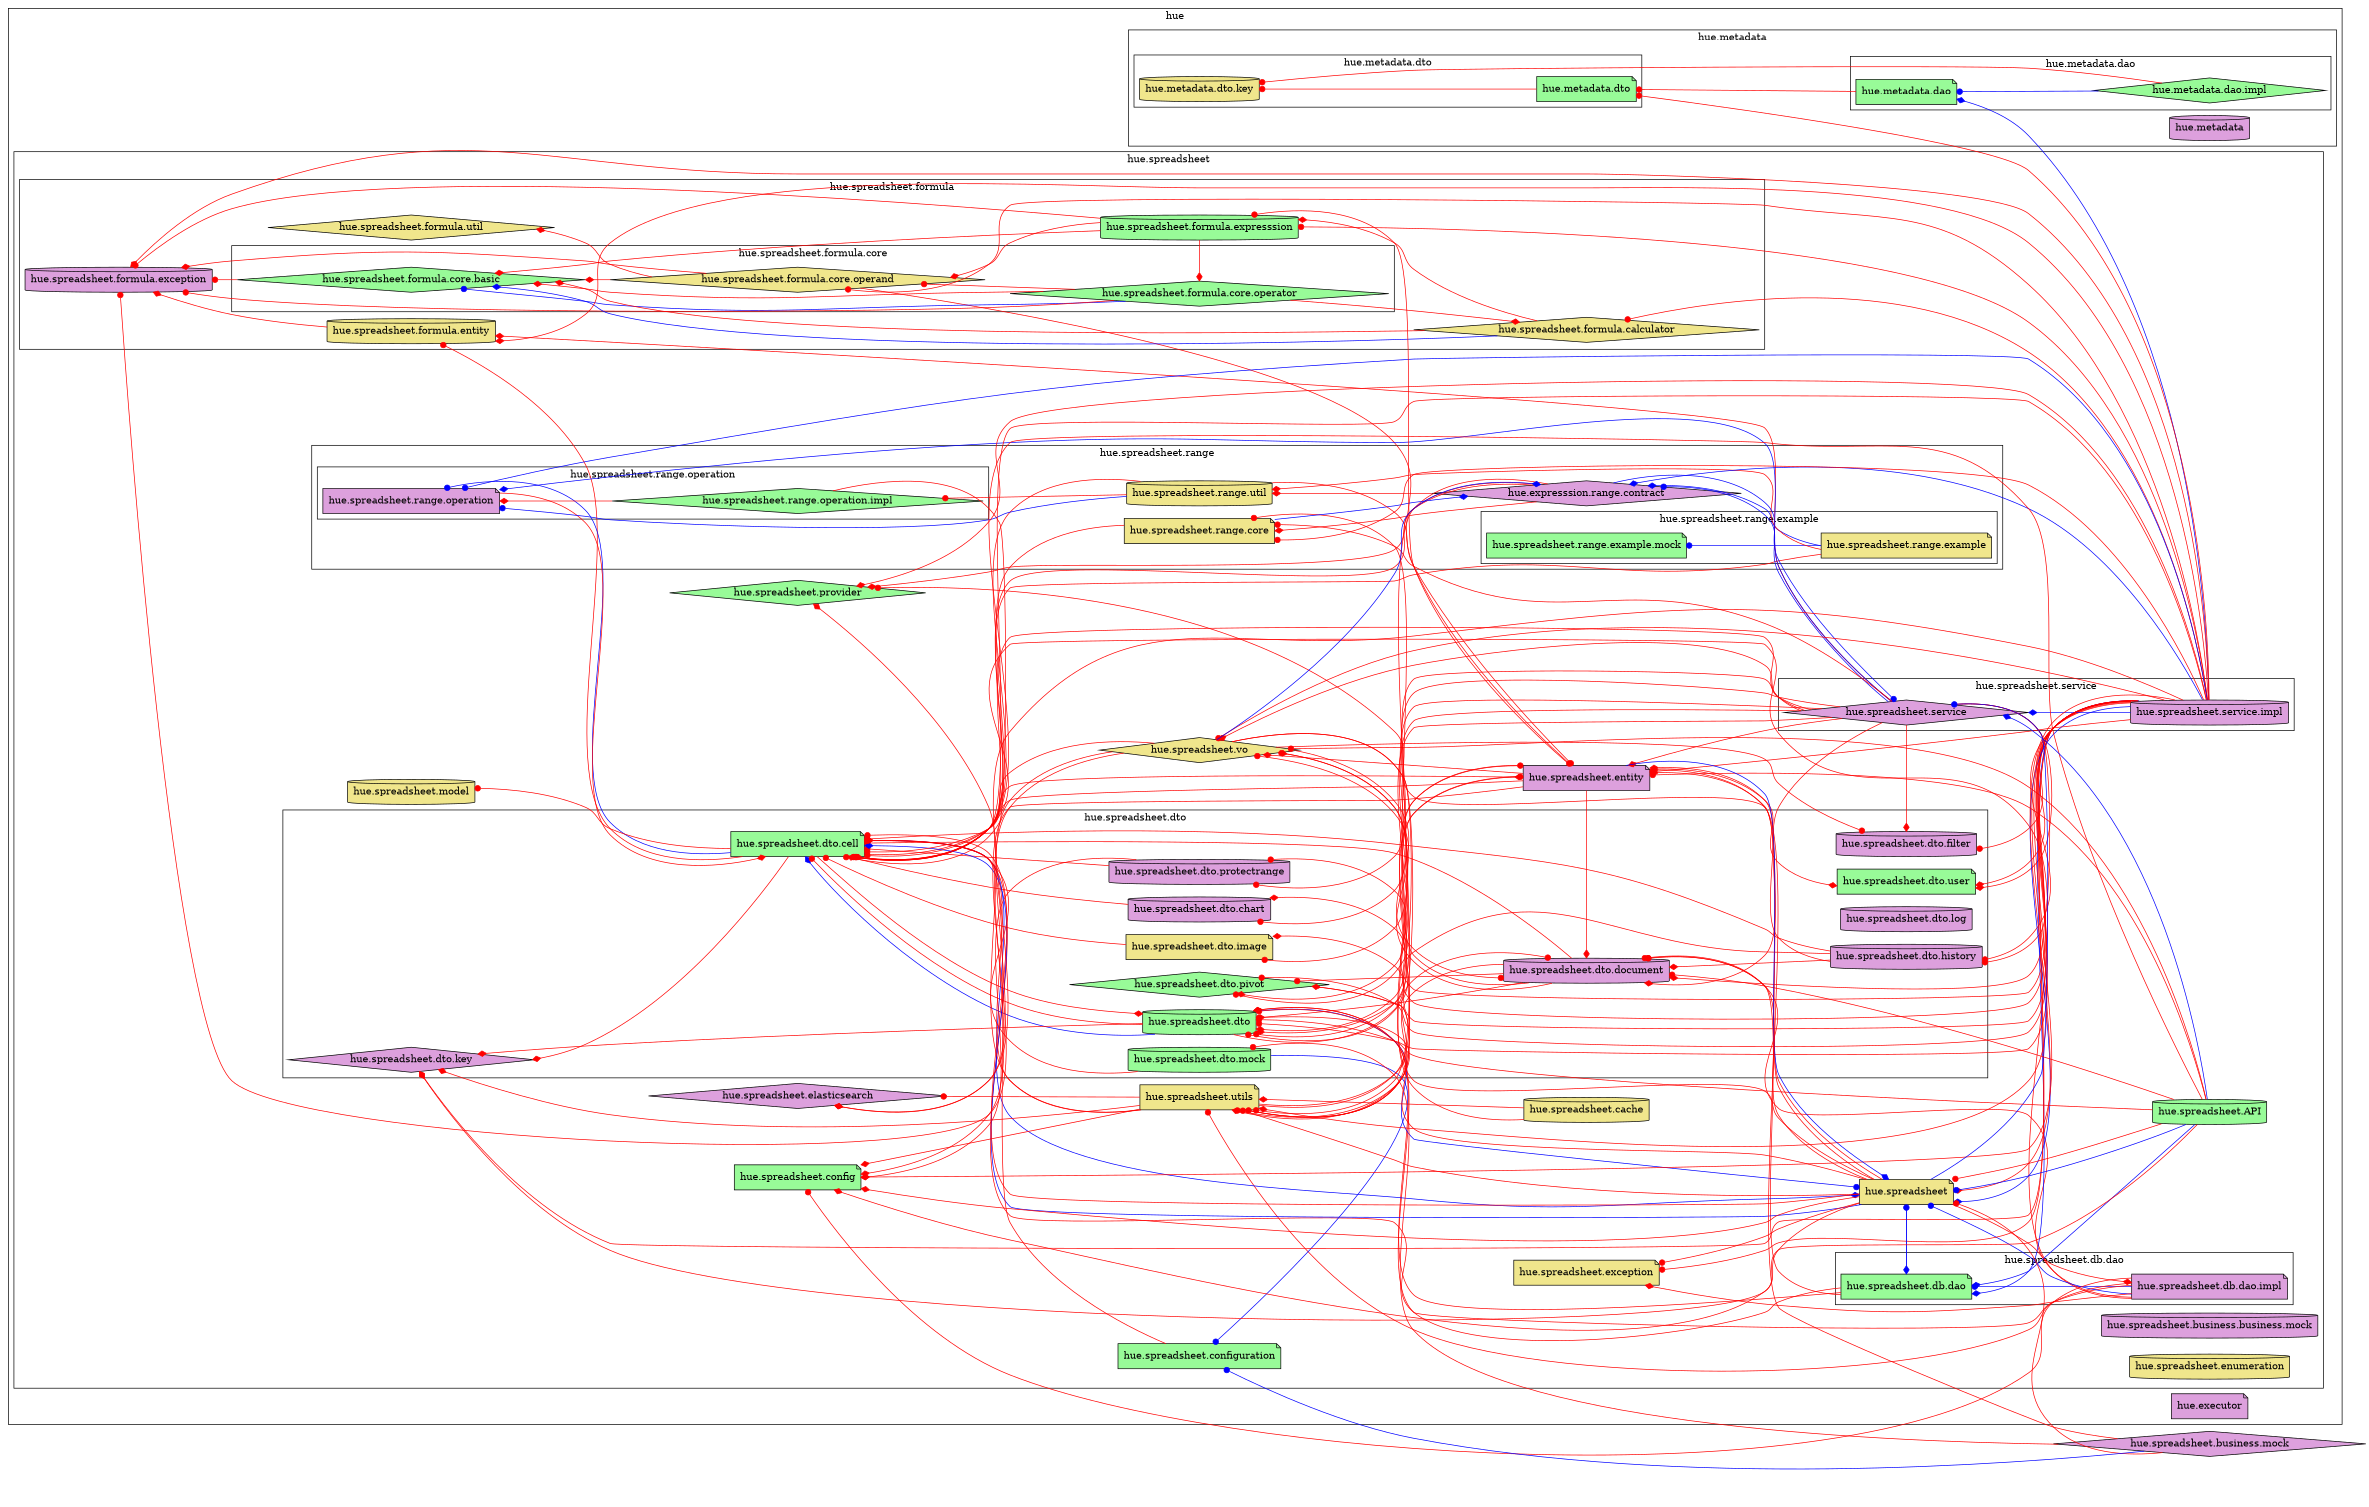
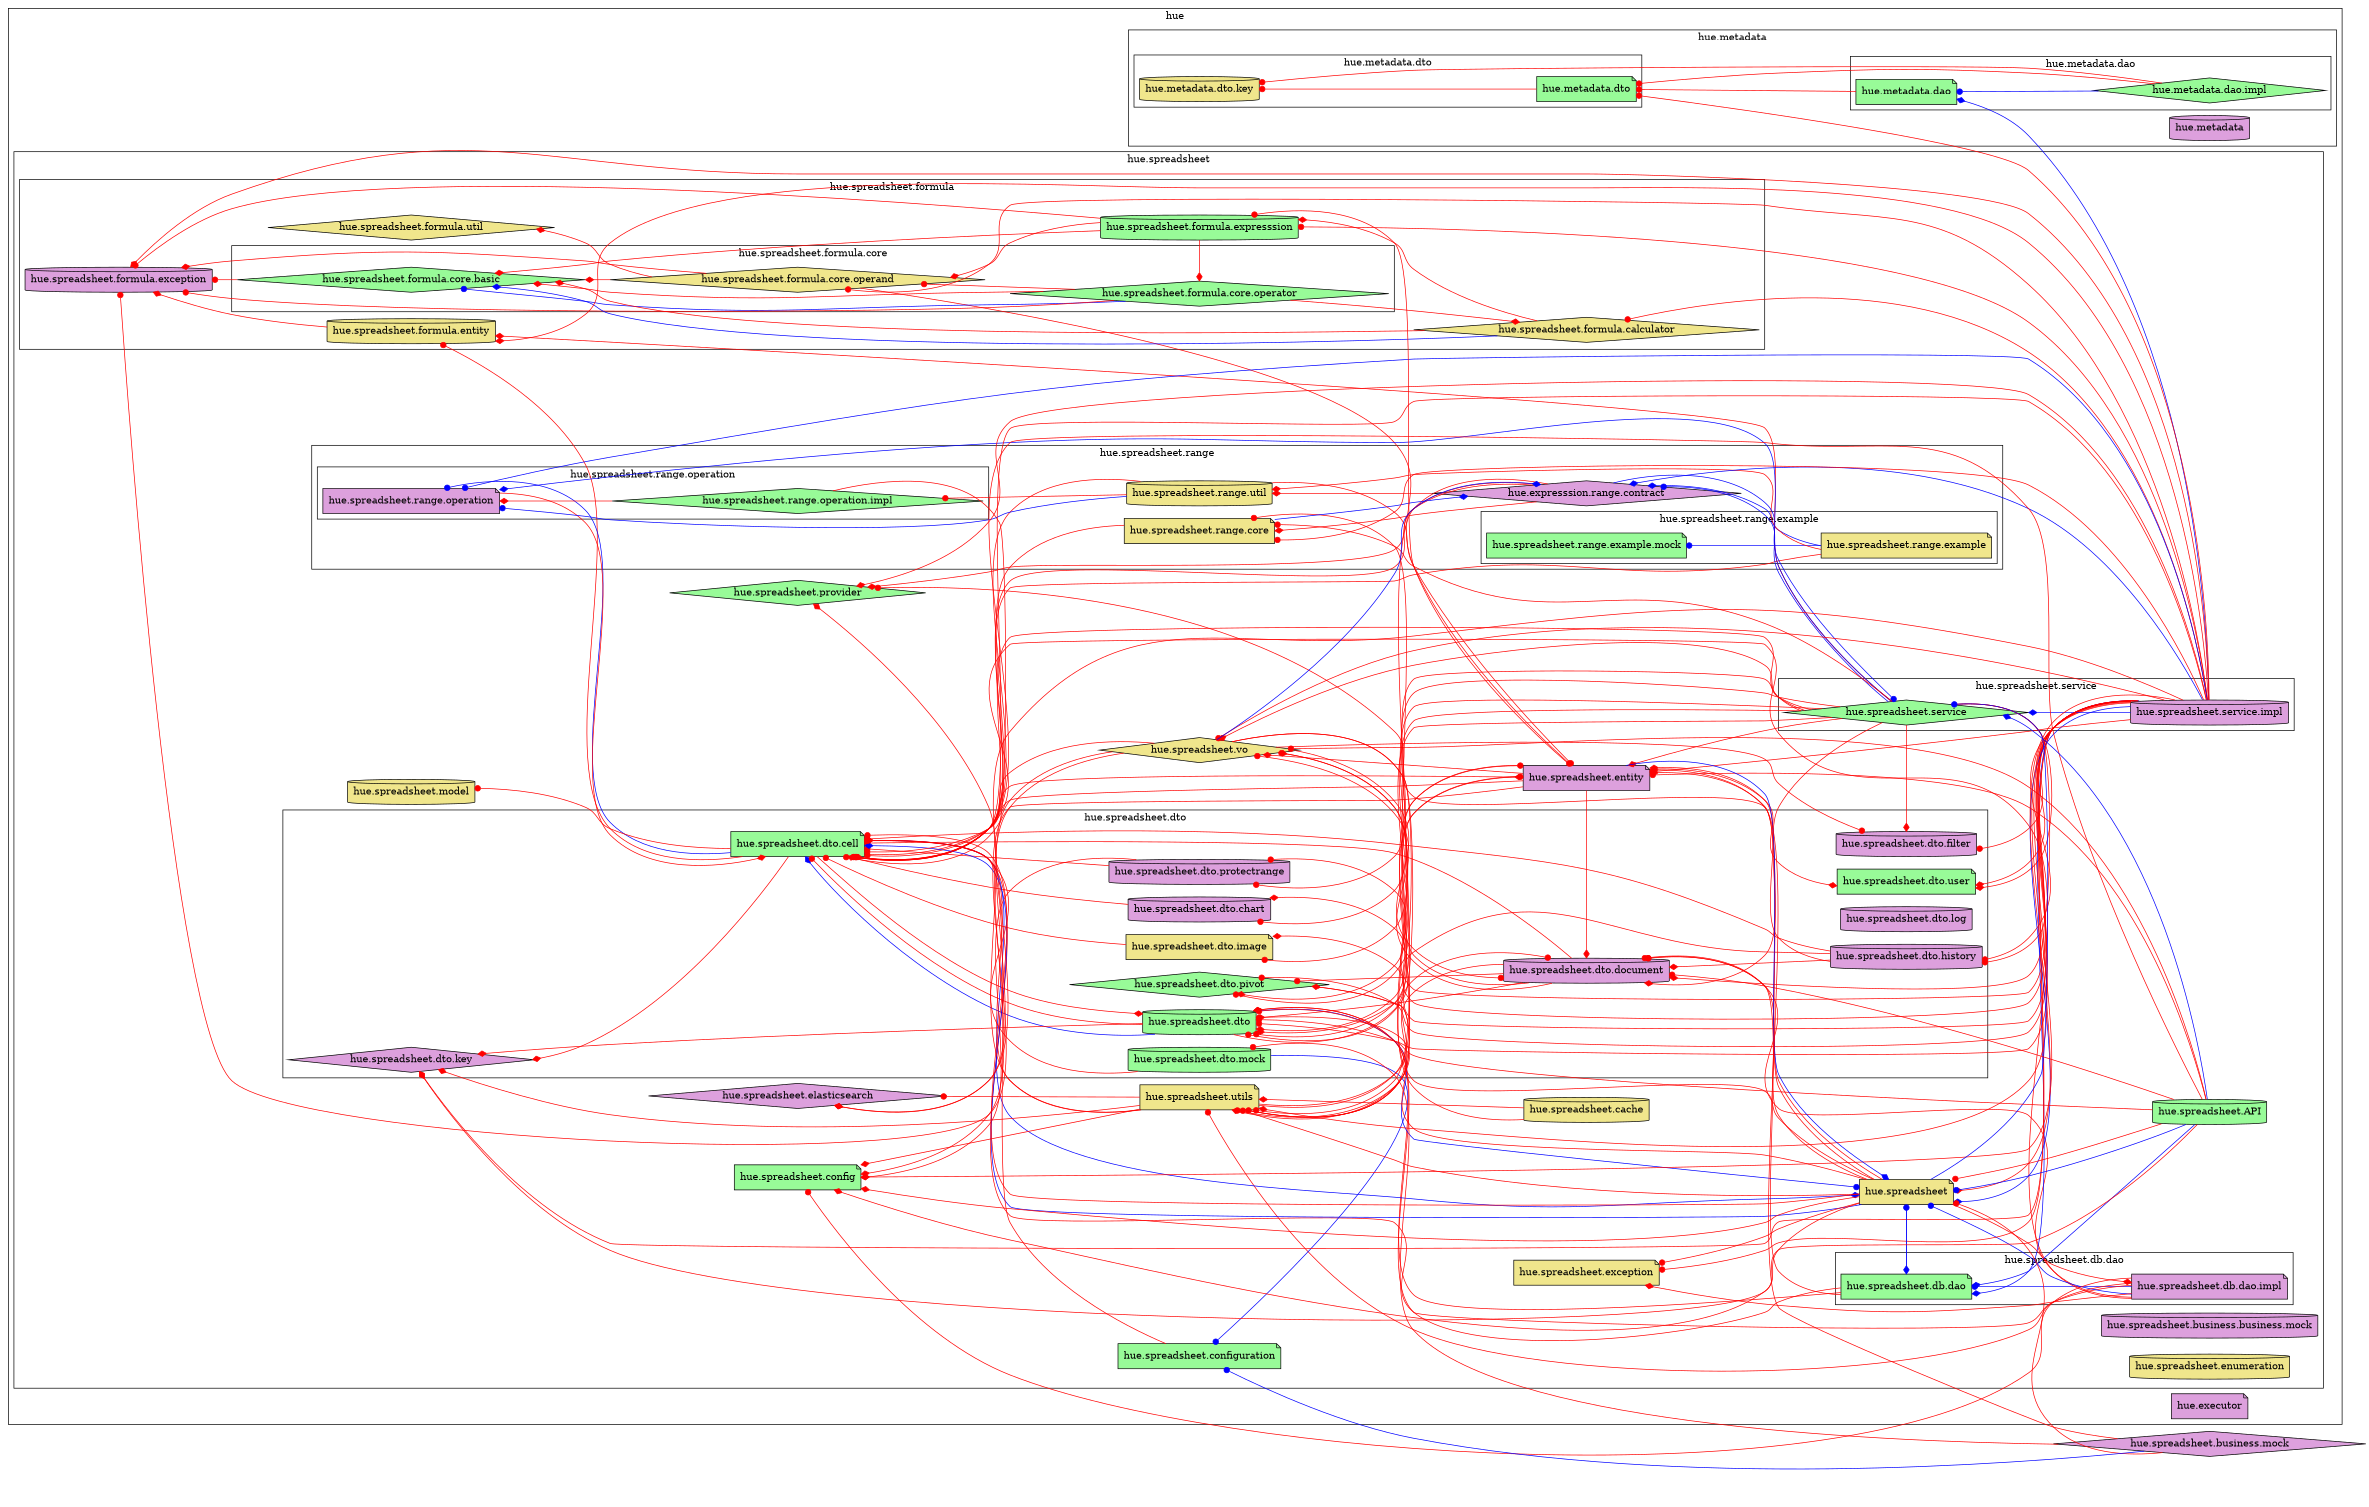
edge "hue.metadata.dao.impl" -> "hue.metadata.dto": added
node "hue.spreadsheet.service": fillcolor plum -> palegreen
